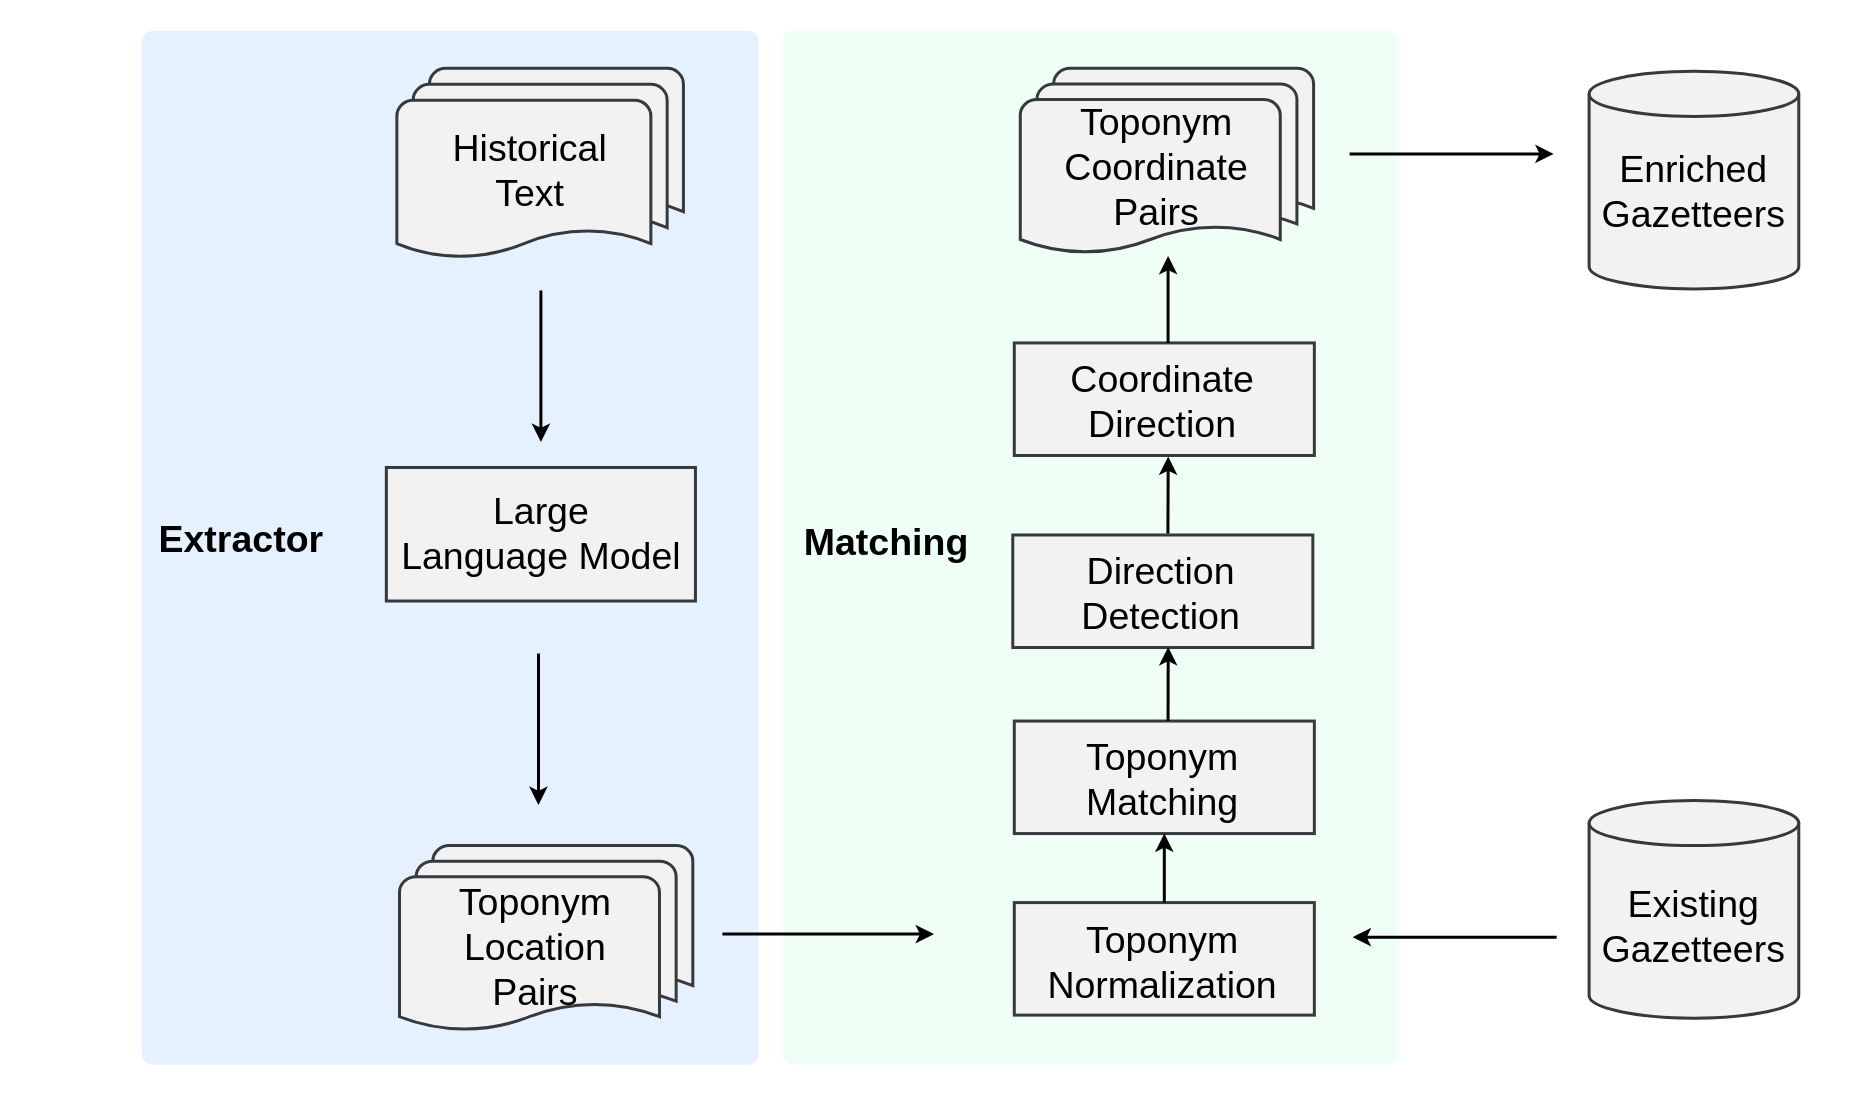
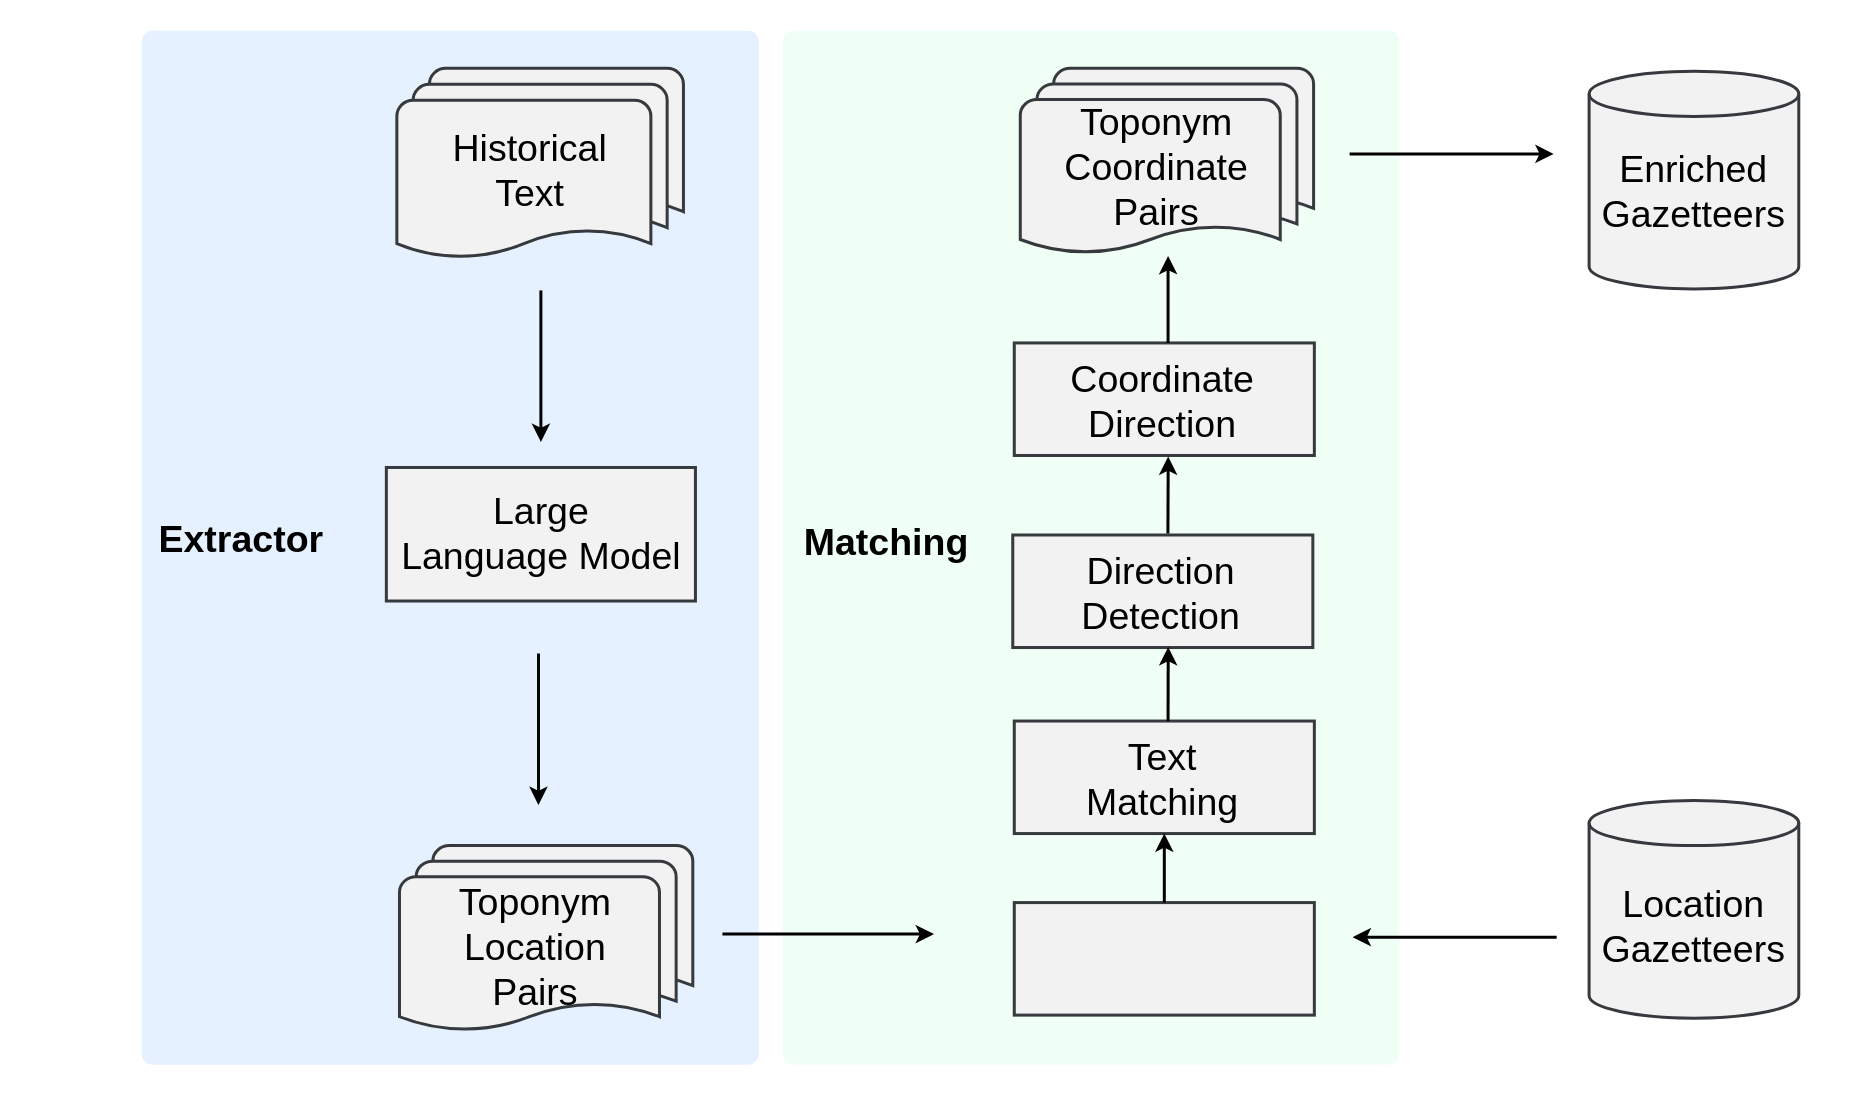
node "Toponym Matching": label "Toponym Matching" -> "Text Matching"
node "Existing Gazetteers": label "Existing Gazetteers" -> "Location Gazetteers"
node "Toponym Normalization": removed
